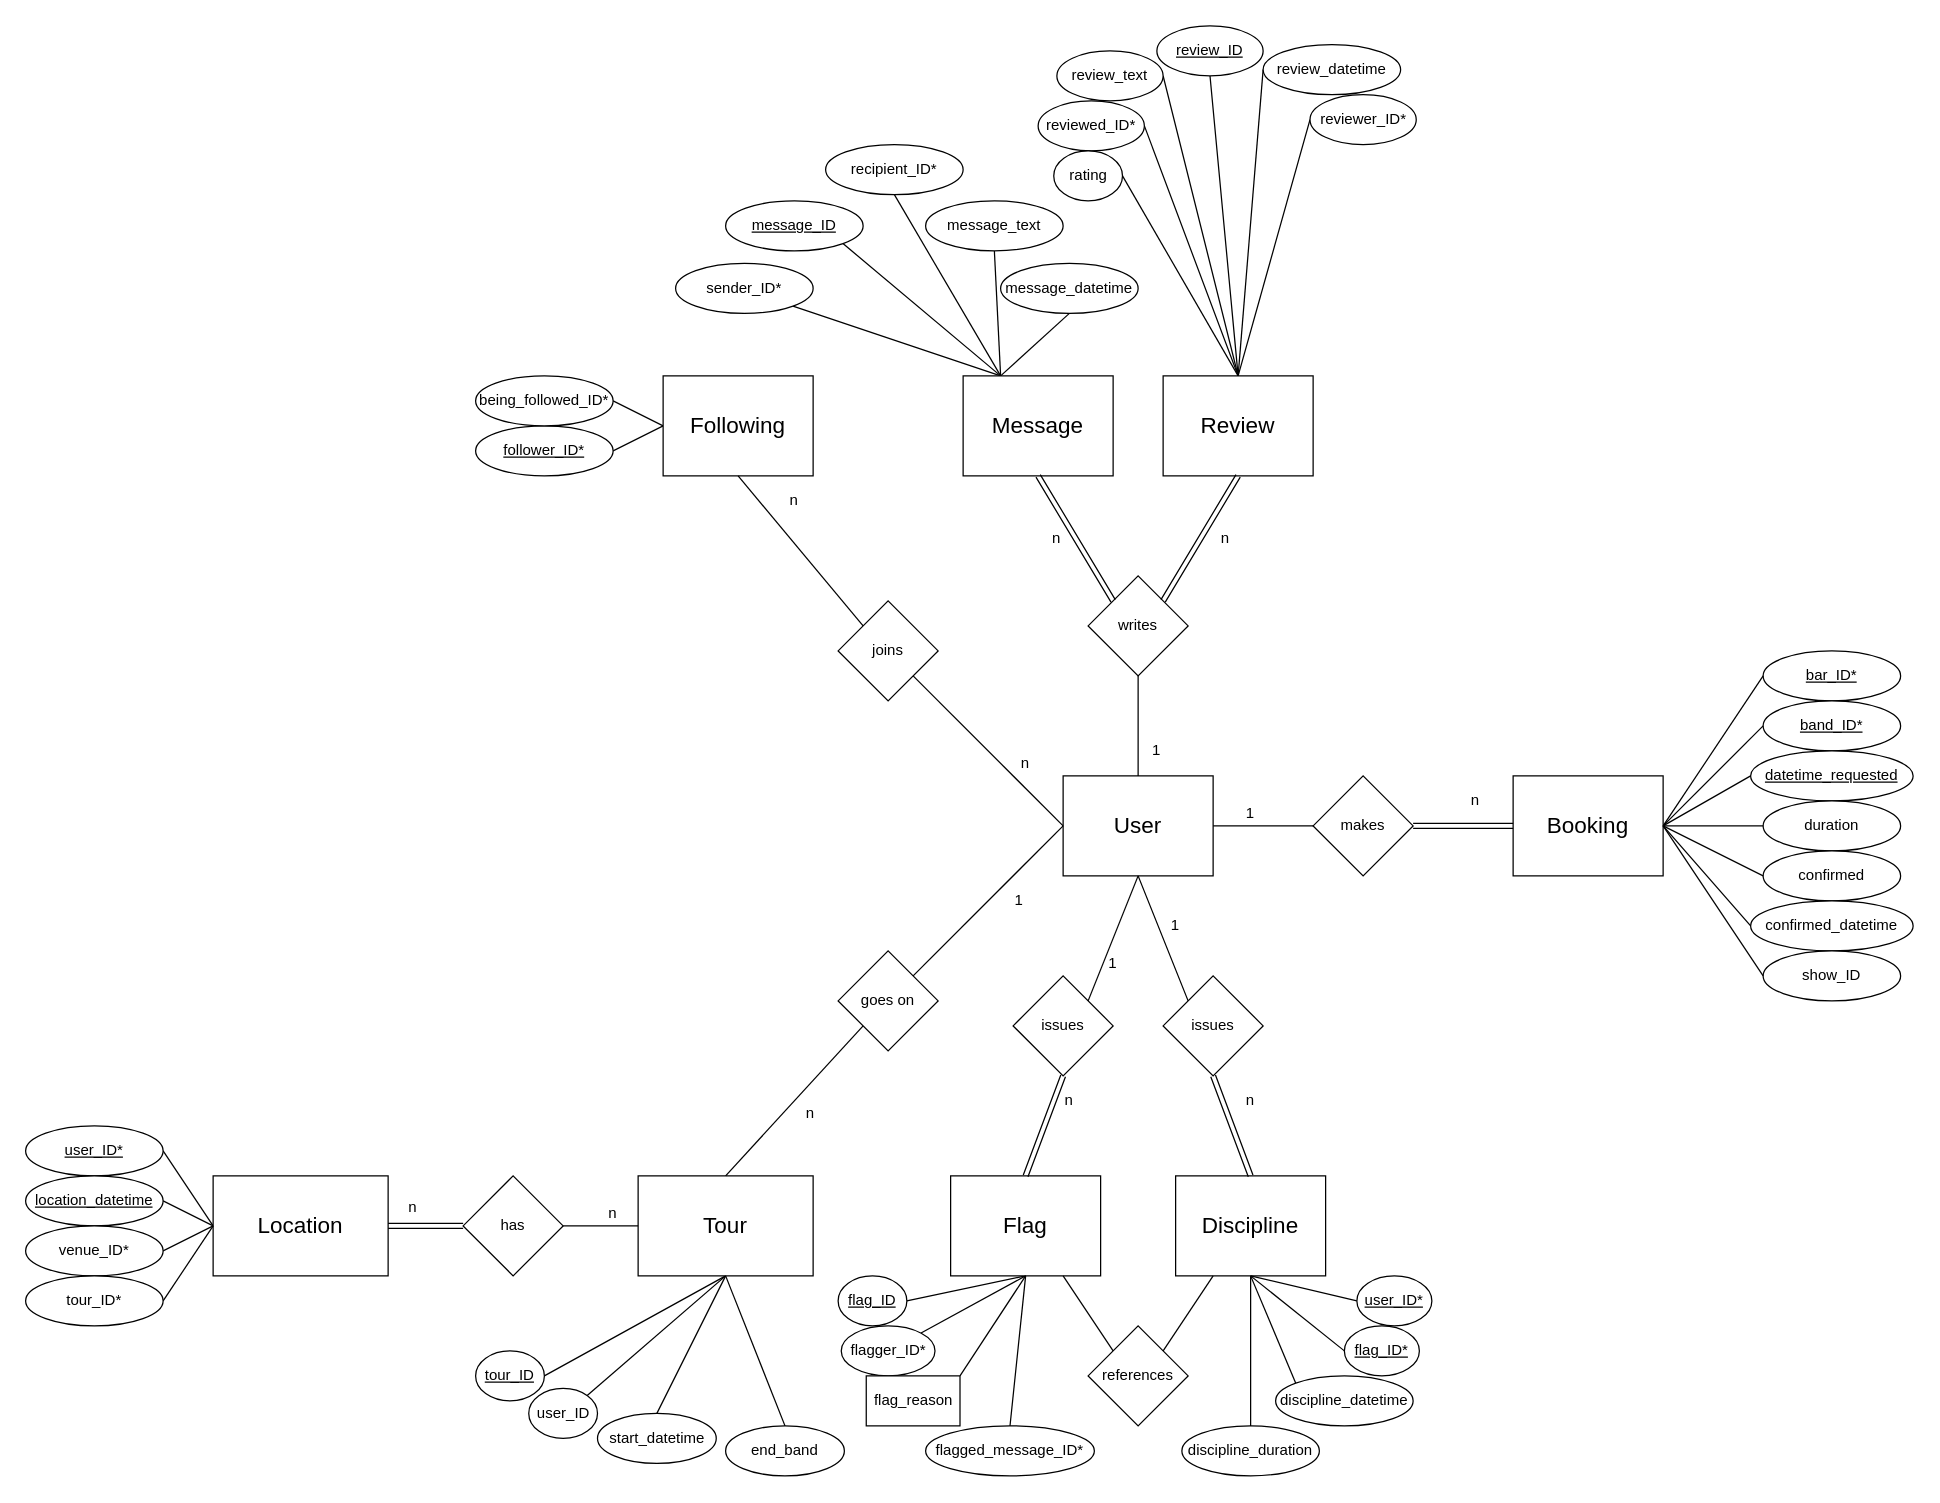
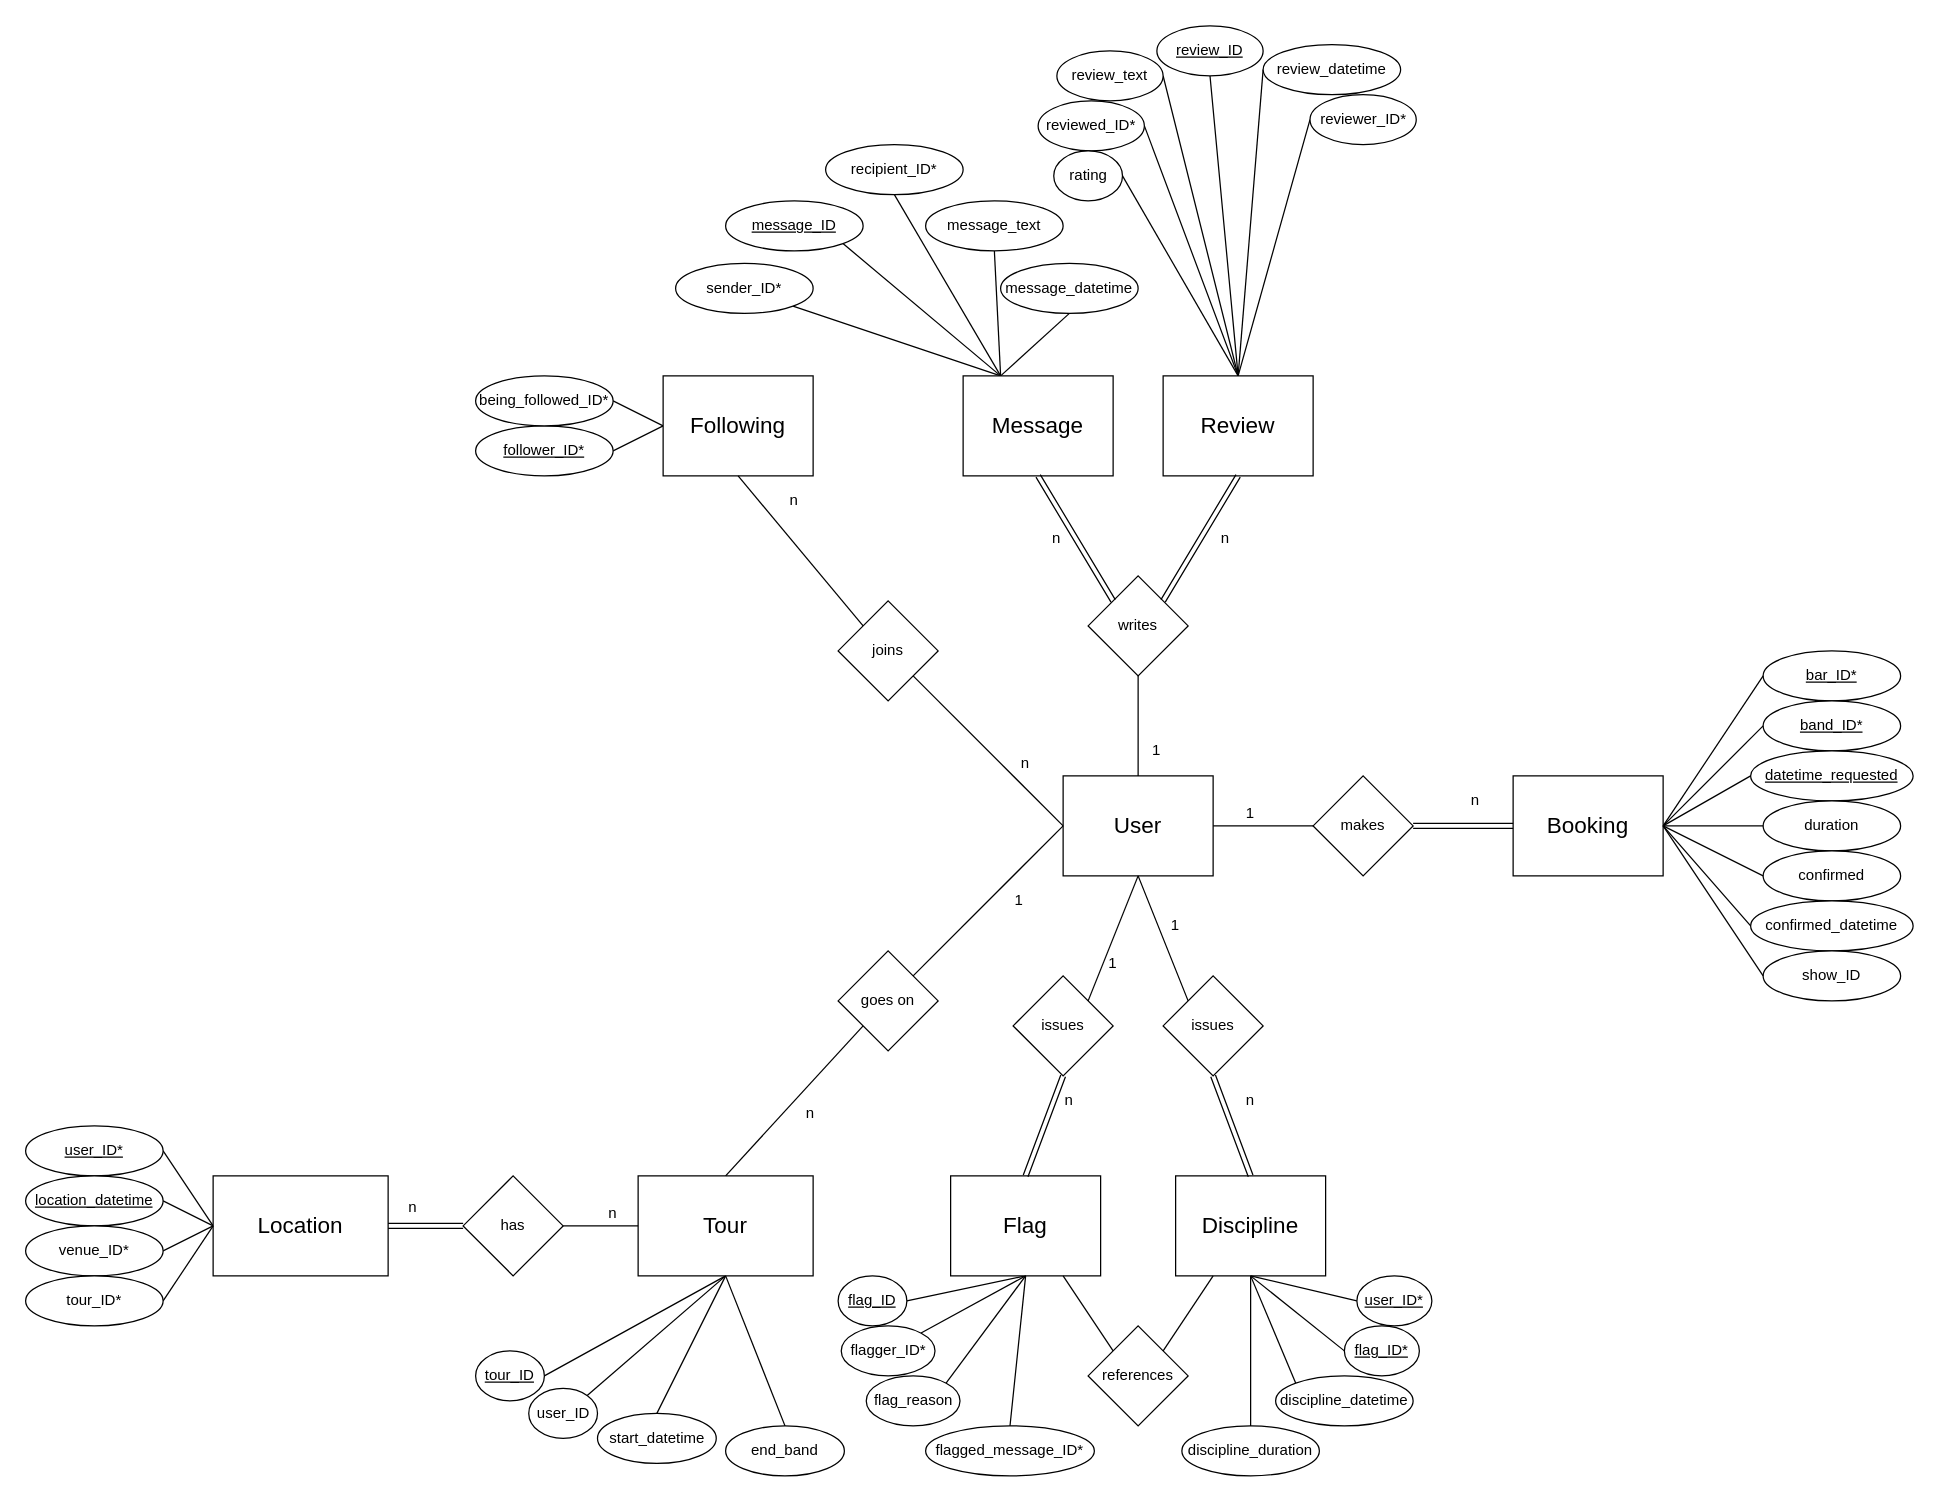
node "flag_reason": shape rectangle -> ellipse
